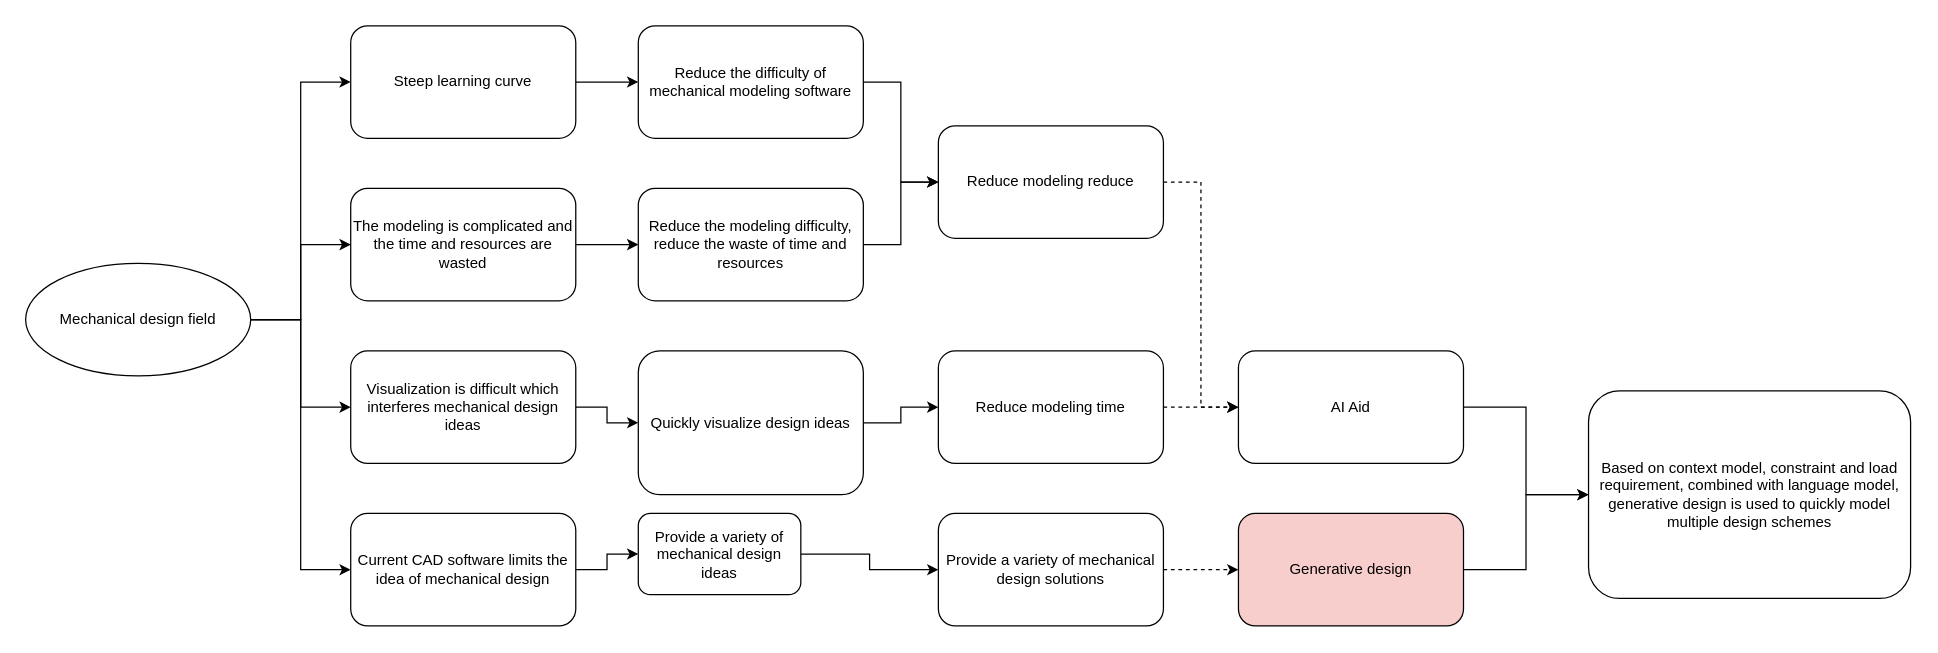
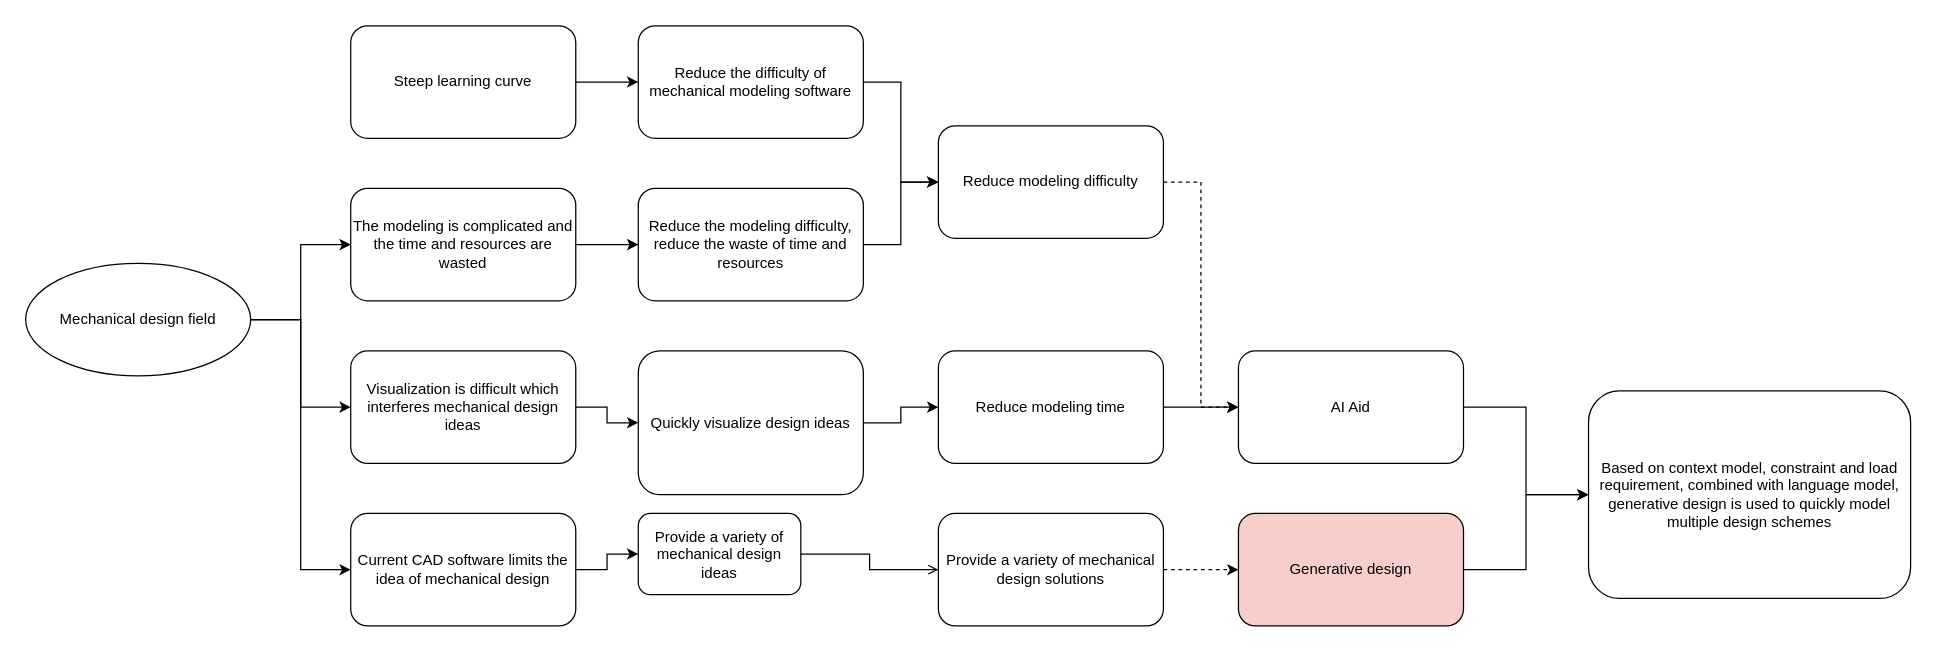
edge "Mechanical design field" -> "Steep learning curve": removed
node "Reduce modeling reduce": label "Reduce modeling reduce" -> "Reduce modeling difficulty"
edge "Reduce modeling time" -> "AI Aid": style dashed -> solid
edge "Provide a variety of mechanical design ideas" -> "Provide a variety of mechanical design solutions": arrowhead classic -> open
